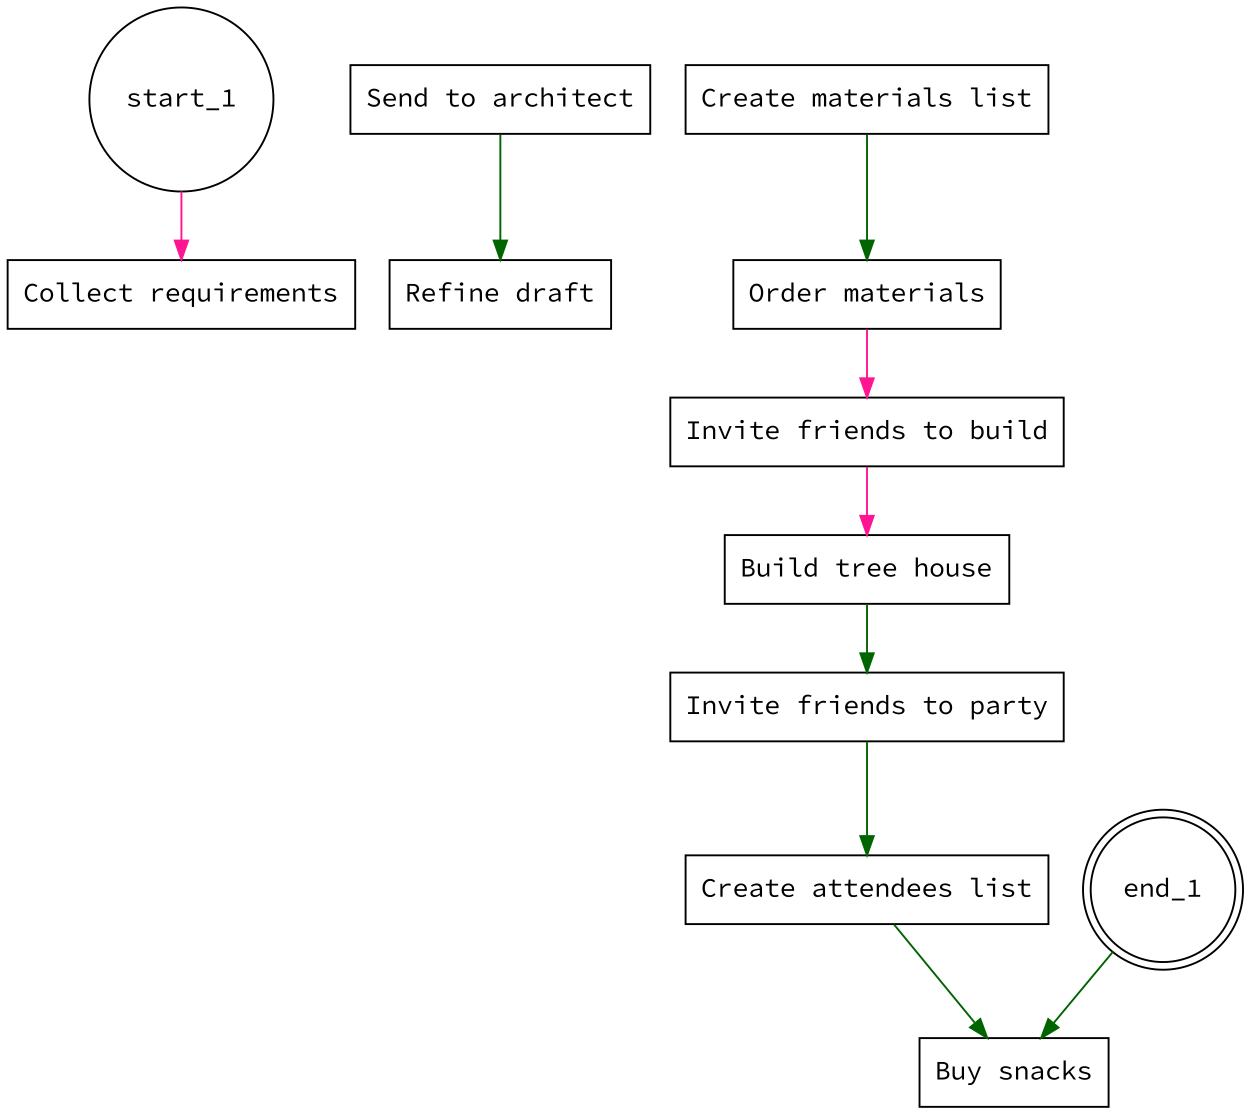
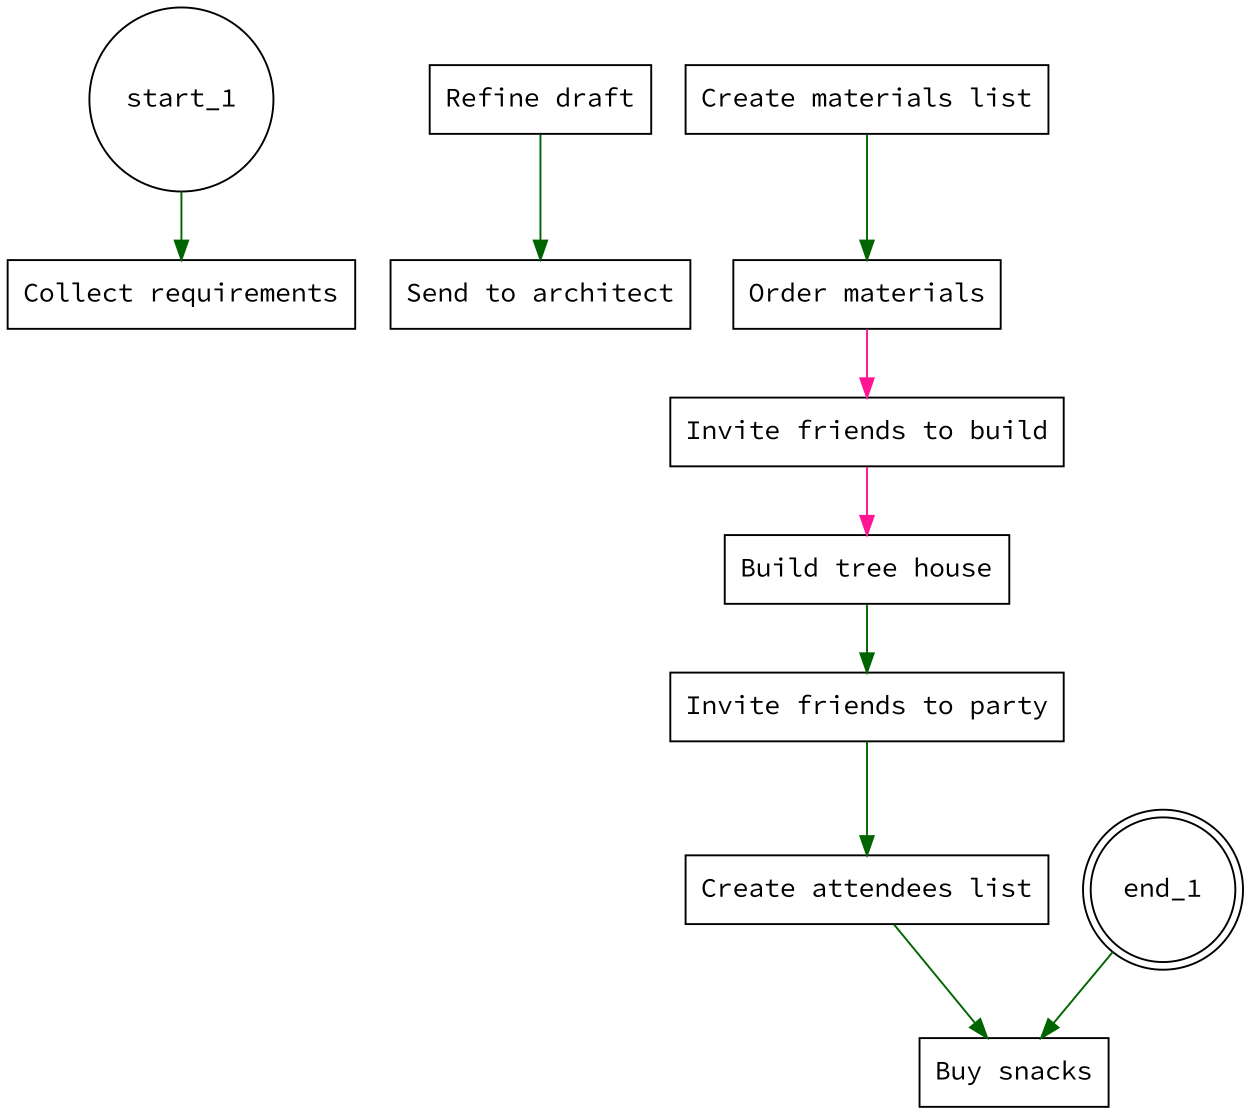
edge "Send to architect" -> "Refine draft": reversed
edge "start_1" -> "Collect requirements": color deeppink -> darkgreen
